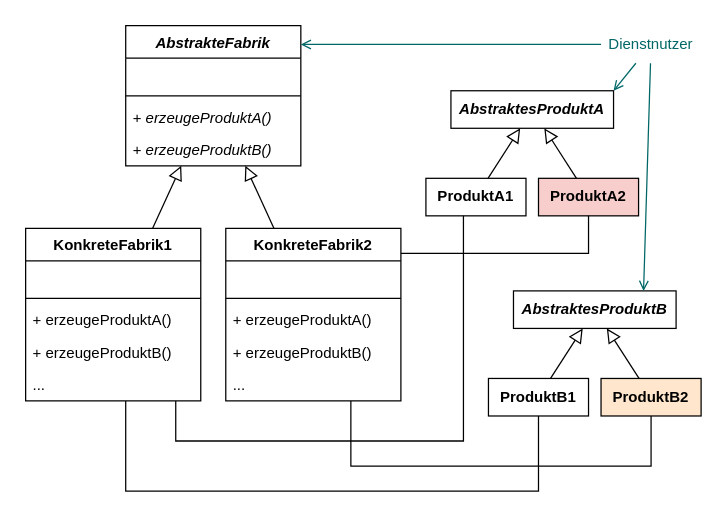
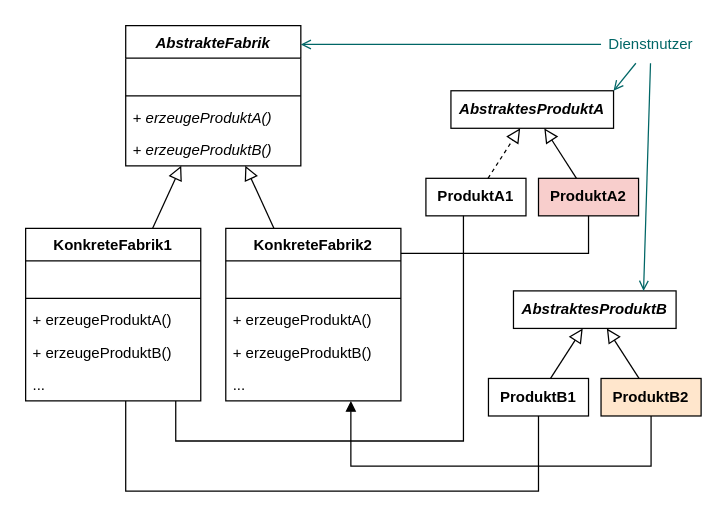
edge "ProduktA1" -> "AbstraktesProduktA": style solid -> dashed
edge "KonkreteFabrik2" -- "ProduktB2": arrowhead none -> block
